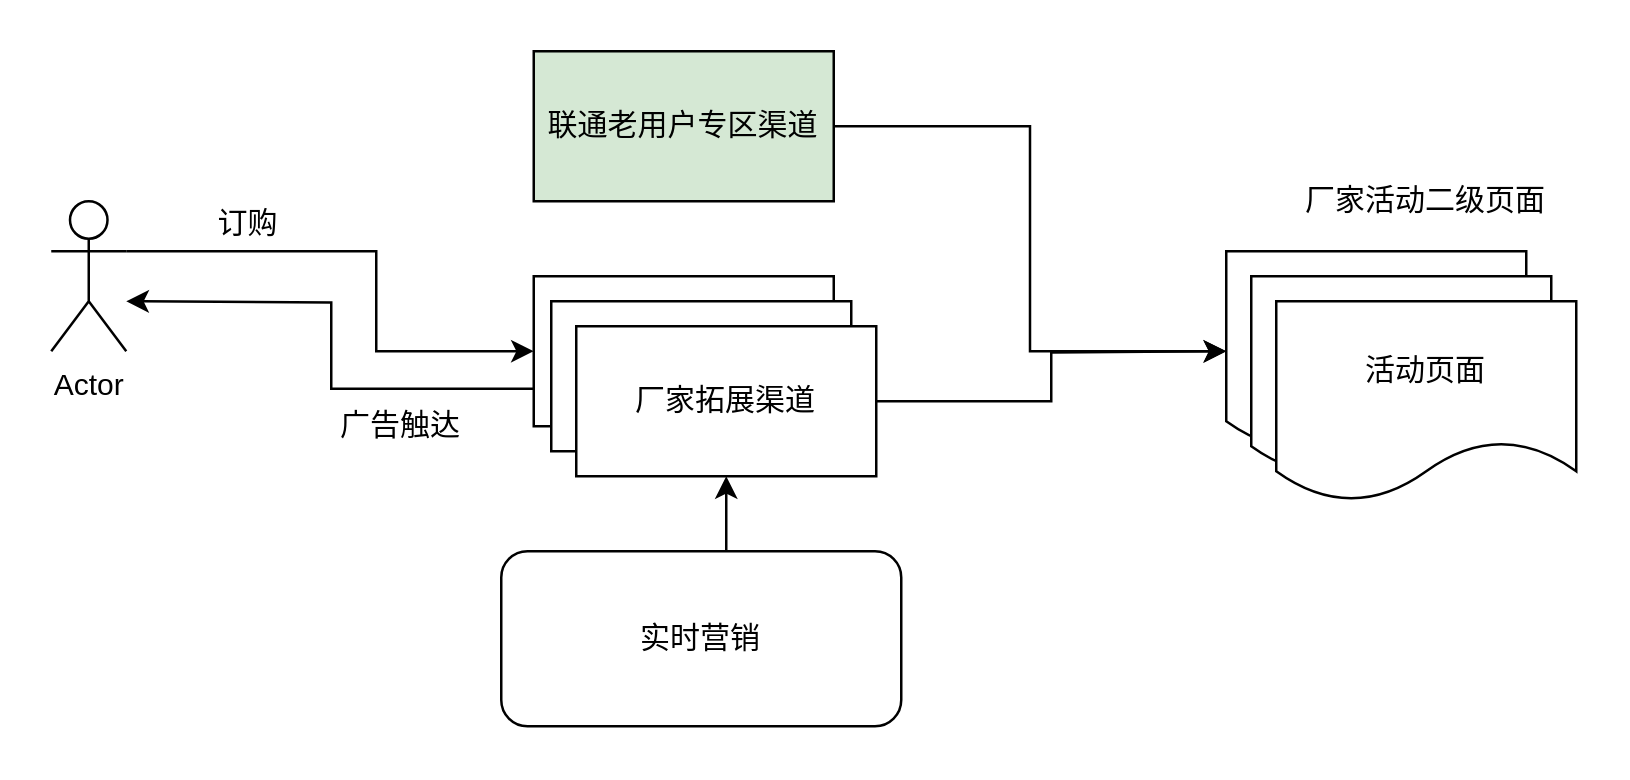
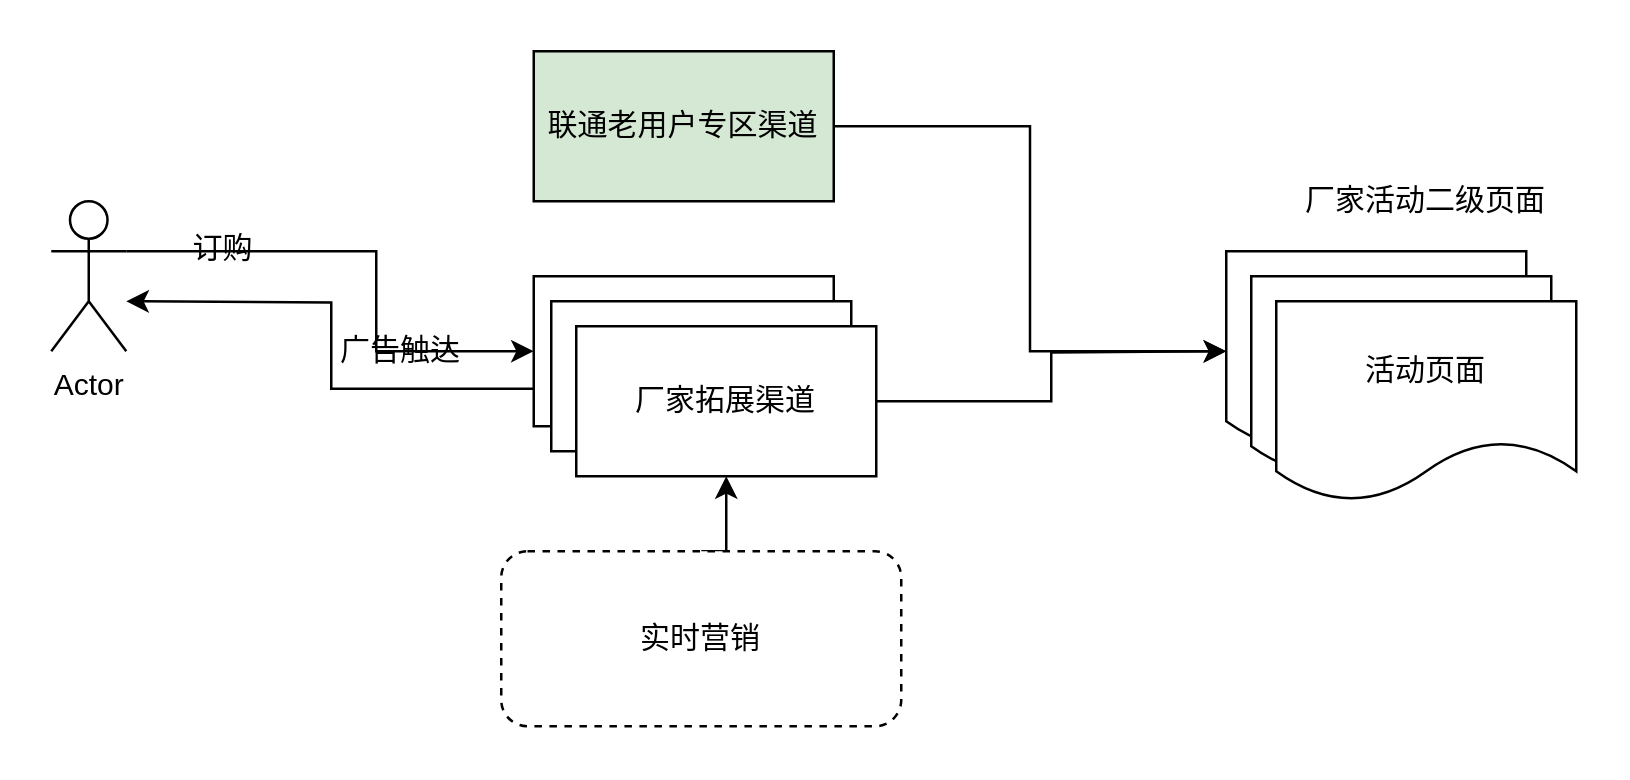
node "订购": moved (249, 224) -> (224, 249)
node "广告触达": moved (401, 426) -> (401, 351)
node "实时营销": style solid -> dashed
